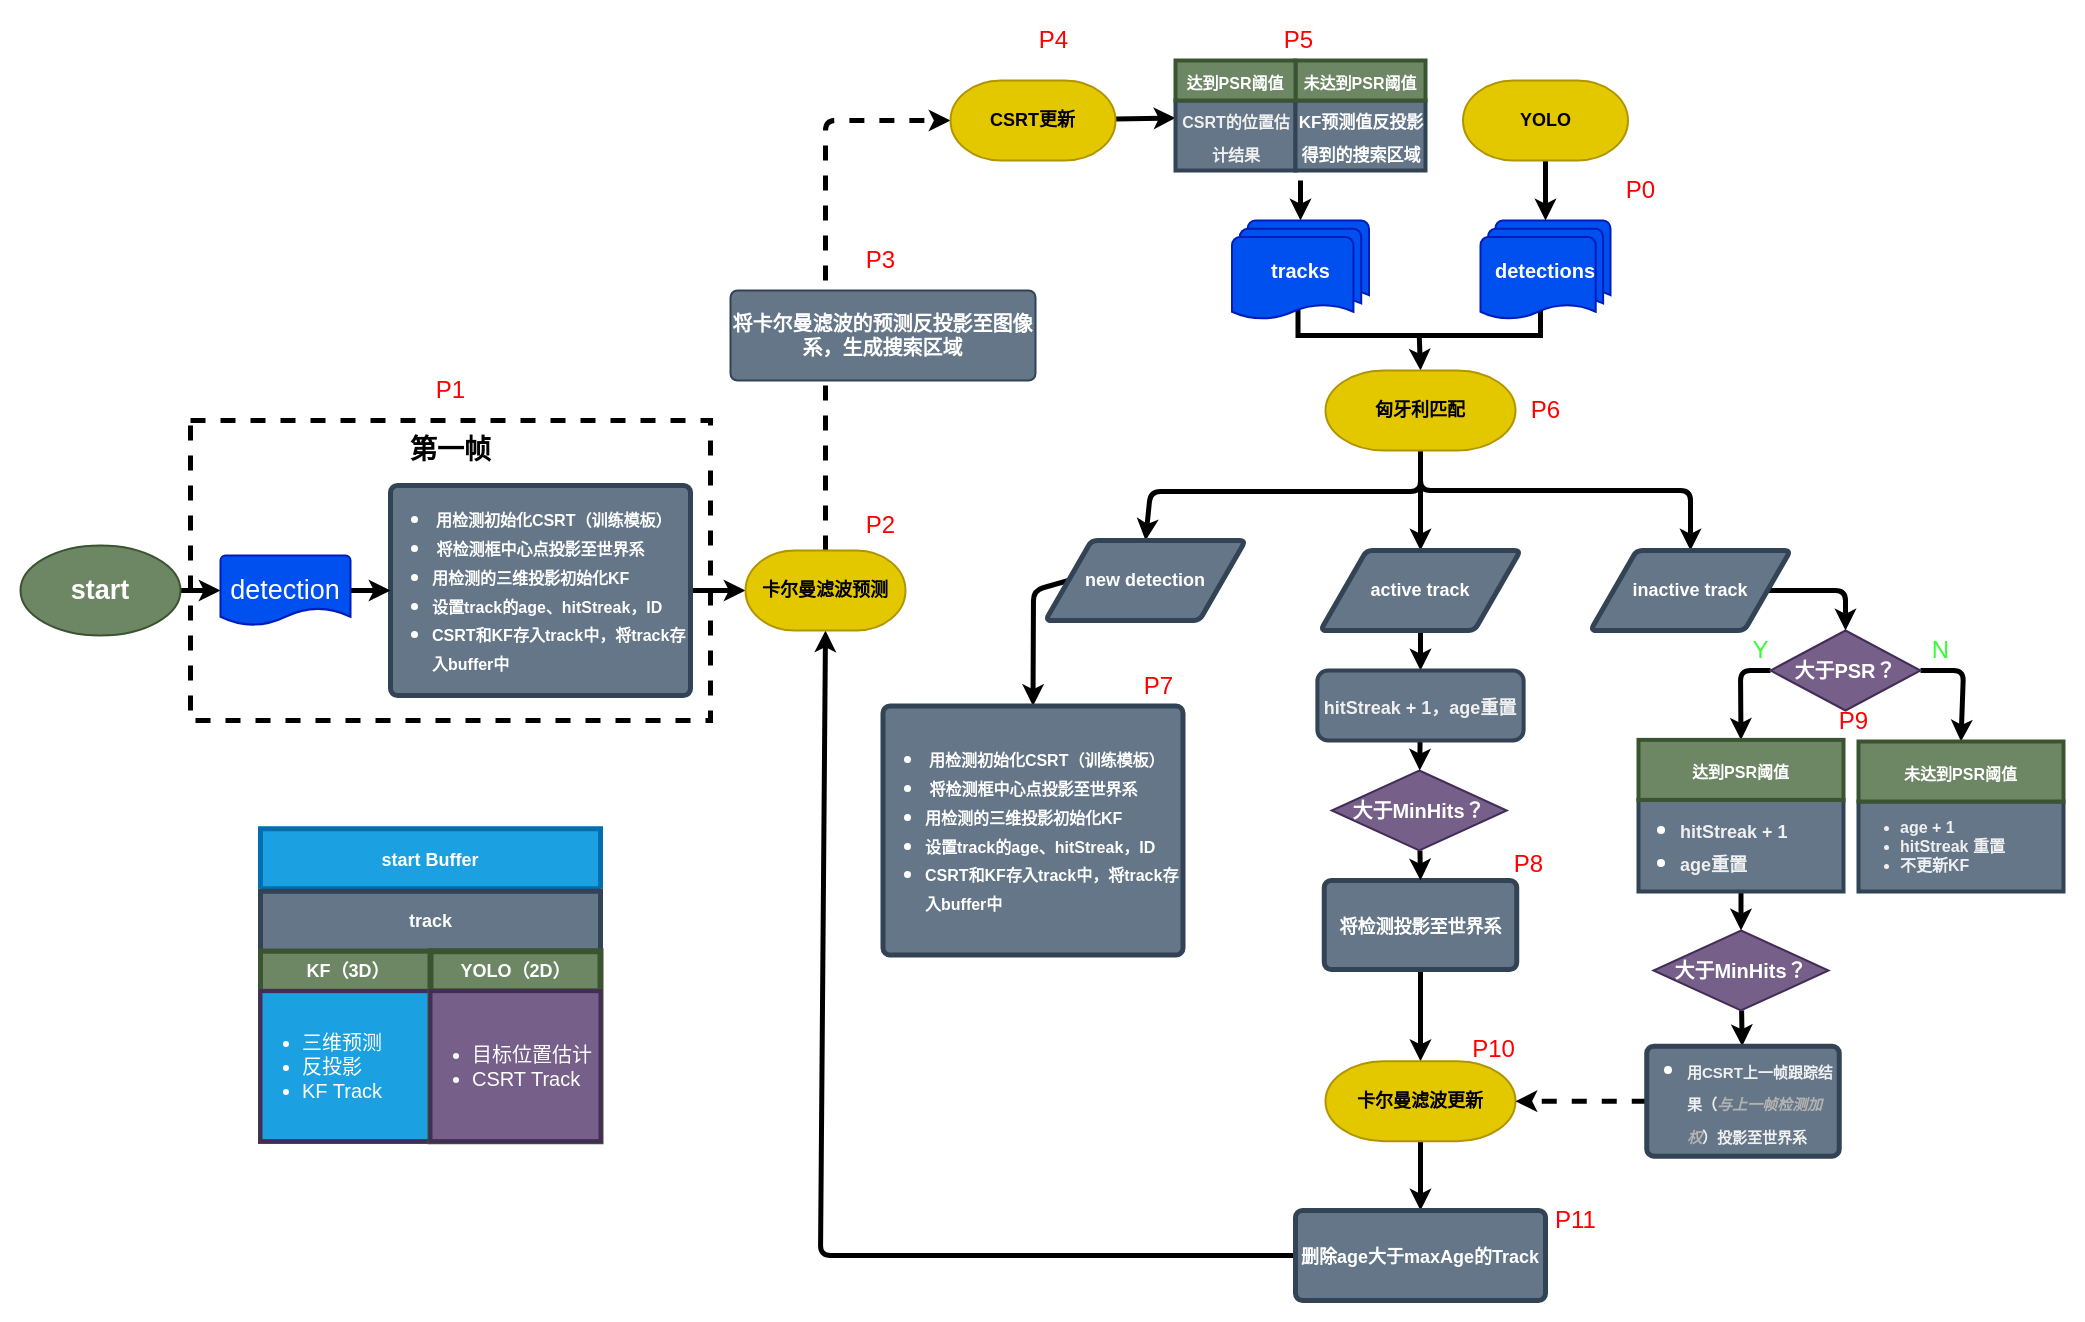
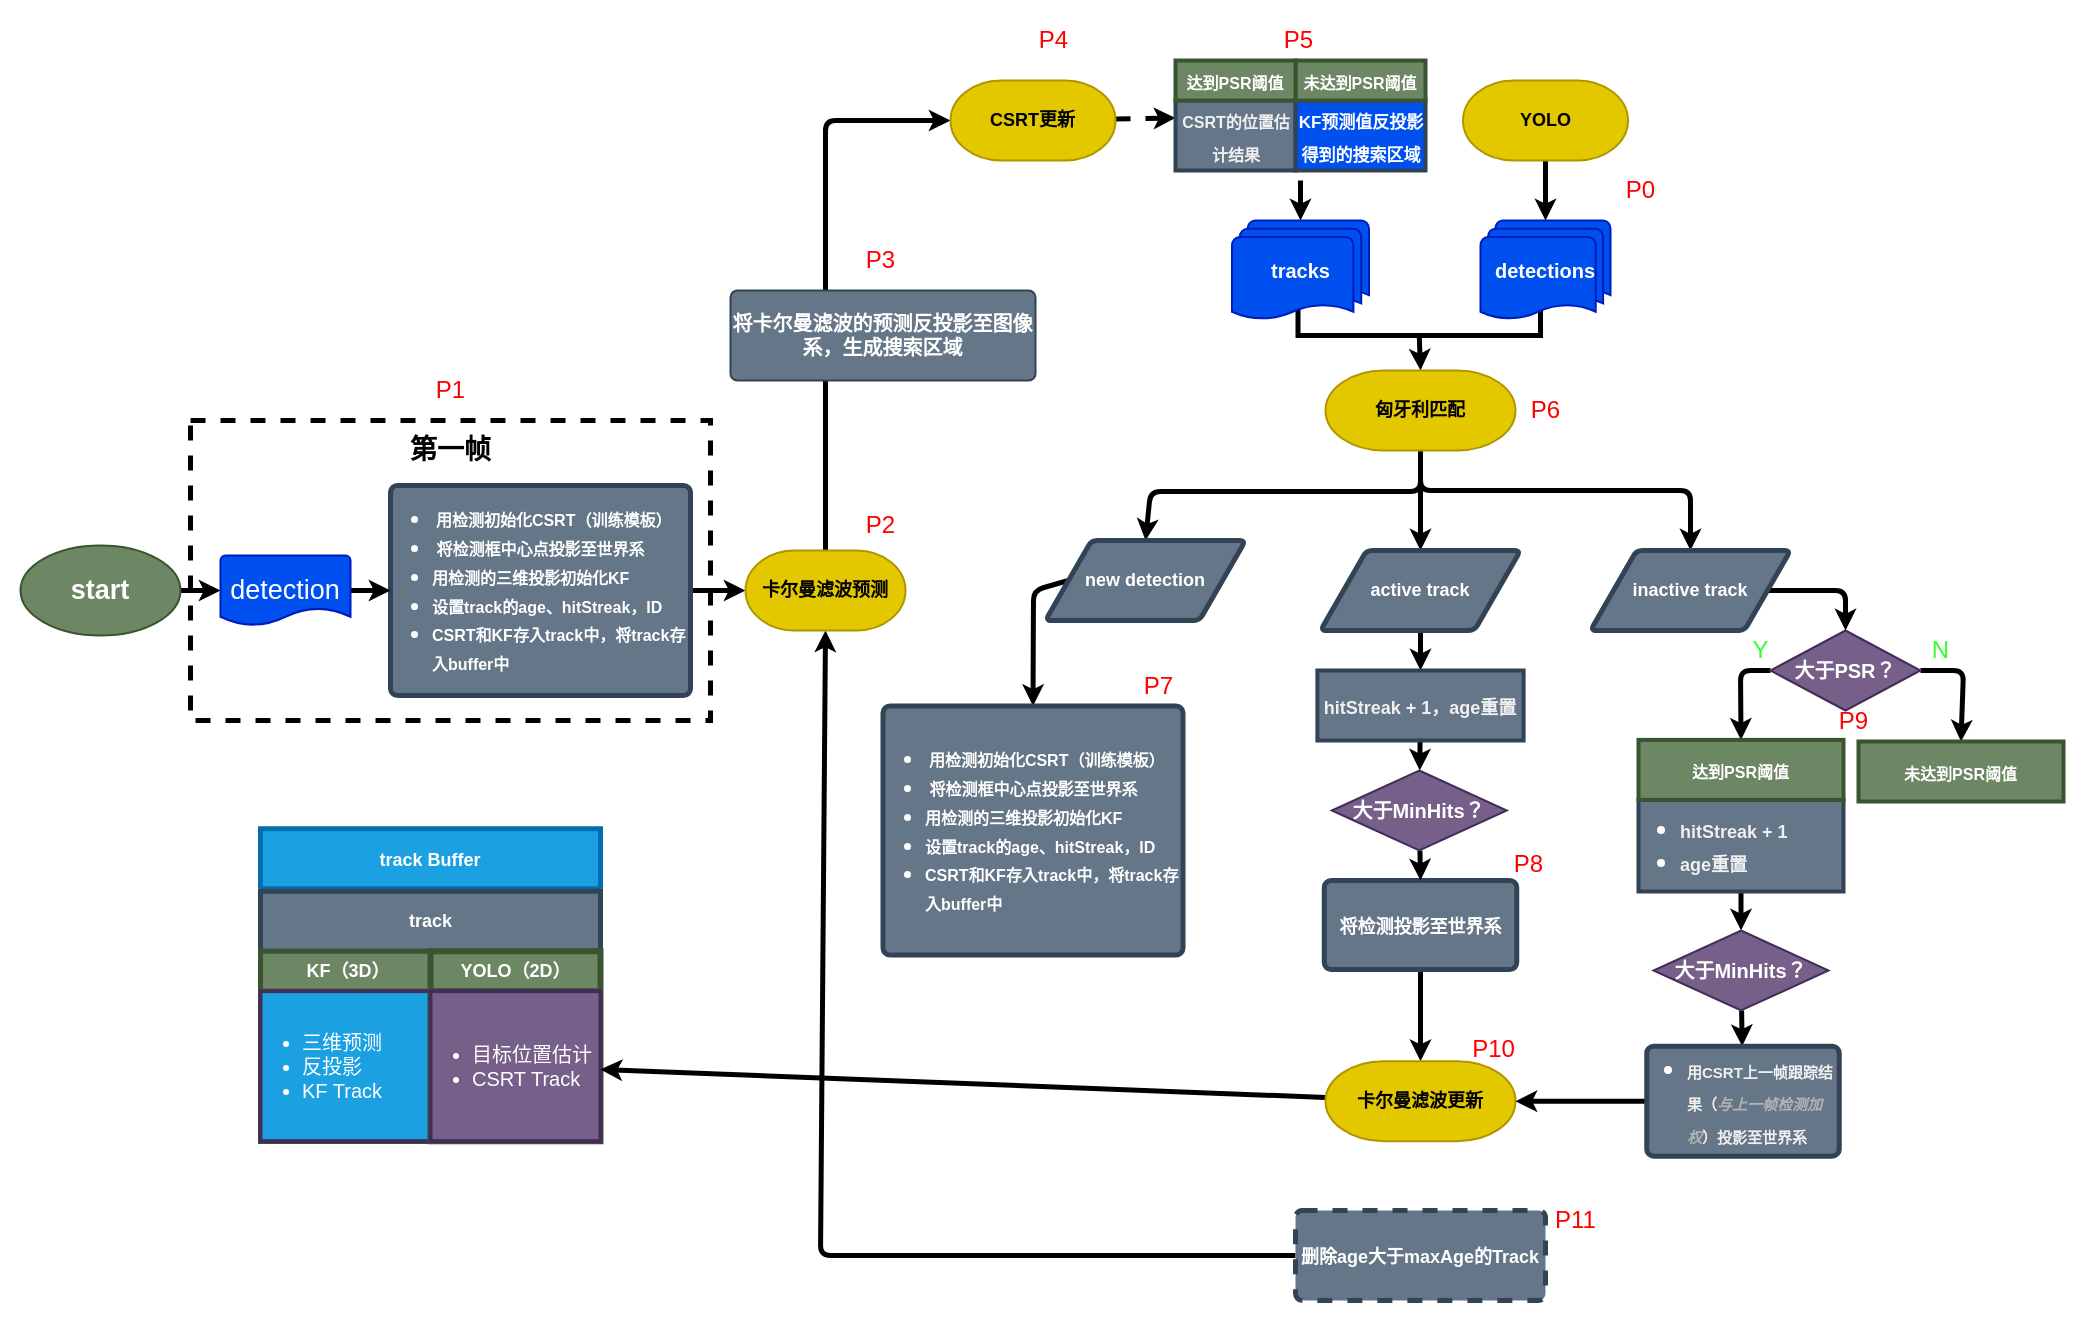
edge "CSRT更新" -> "CSRT的位置估计结果": style solid -> dashed
edge "卡尔曼滤波预测" -> "CSRT更新": style dashed -> solid
node "KF预测值反投影得到的搜索区域": fillcolor #647687 -> #0050ef
node "hitStreak + 1，age重置": shape rounded rectangle -> rectangle
node "age + 1 hitStreak 重置 不更新KF": removed
node "start Buffer": label "start Buffer" -> "track Buffer"
edge "用CSRT上一帧跟踪结果（与上一帧检测加权）投影至世界系" -> "卡尔曼滤波更新": style dashed -> solid
edge "卡尔曼滤波更新" -> "删除age大于maxAge的Track": now "卡尔曼滤波更新" -> "目标位置估计 CSRT Track"
node "删除age大于maxAge的Track": style solid -> dashed
